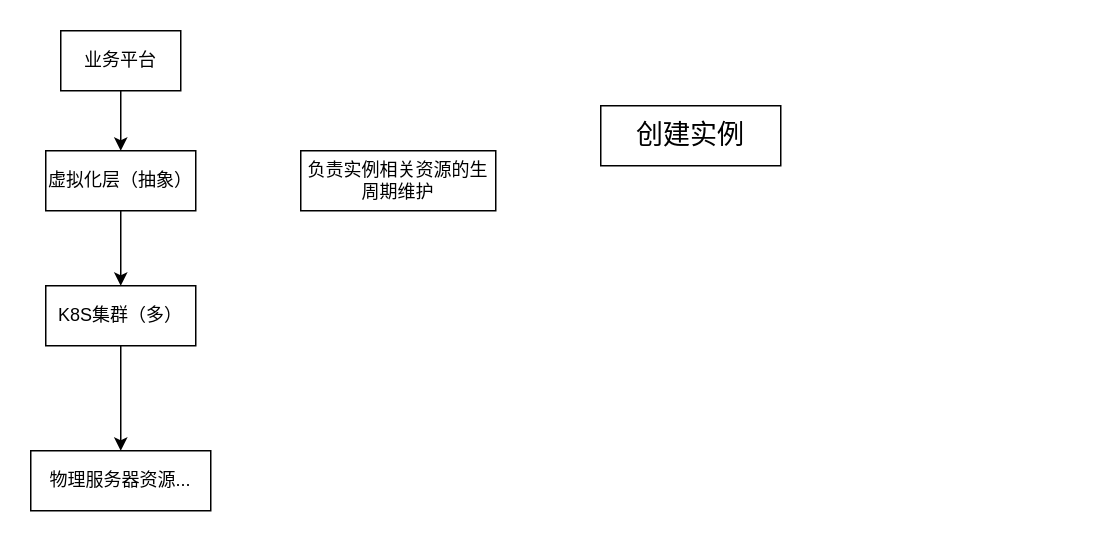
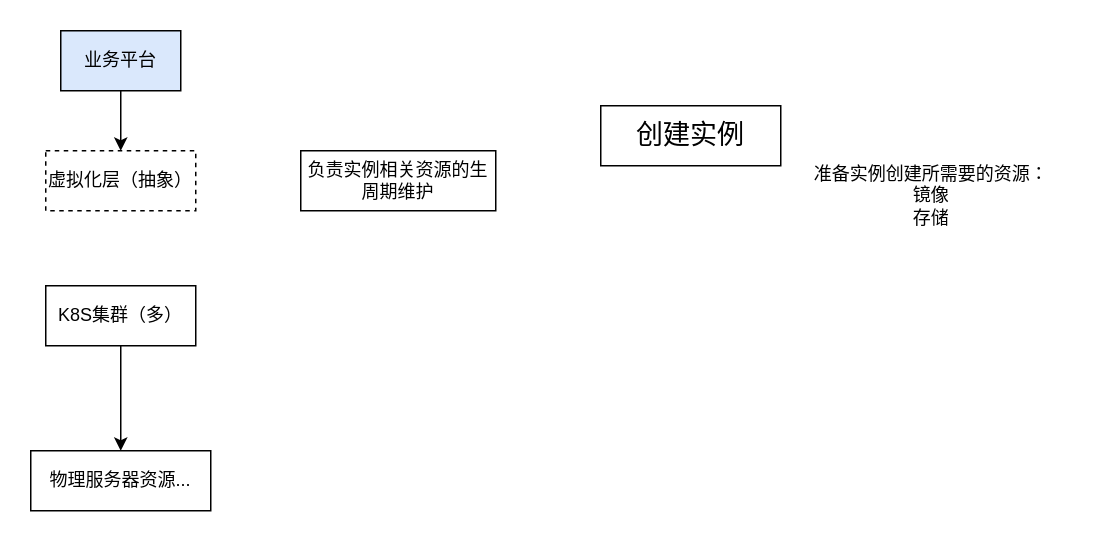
node "业务平台": fillcolor #ffffff -> #dae8fc
node "虚拟化层（抽象）": style solid -> dashed
node "准备实例创建所需要的资源： 镜像 存储": added
edge "虚拟化层（抽象）" -> "K8S集群（多）": removed
